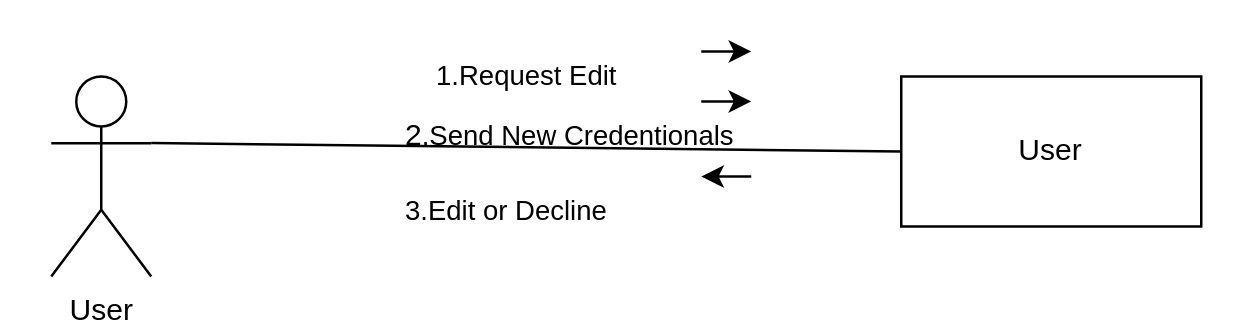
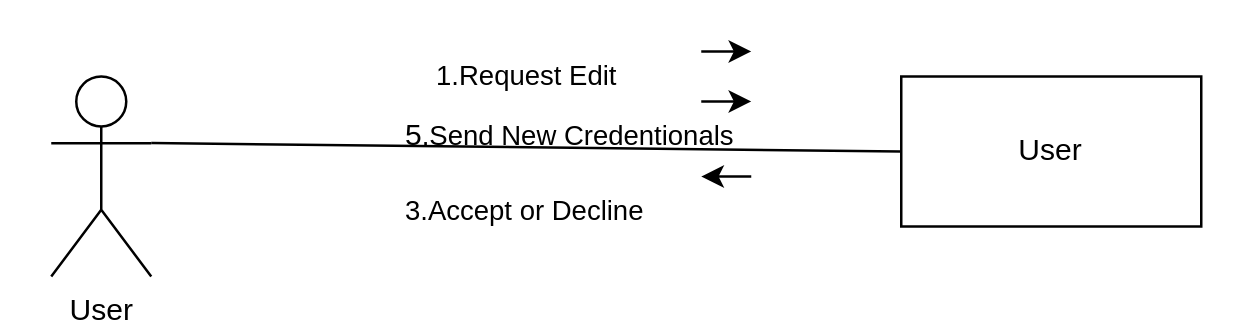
node "2.Send New Credentionals": label "2.Send New Credentionals" -> "5.Send New Credentionals"
node "3.Edit or Decline": label "3.Edit or Decline" -> "3.Accept or Decline"
